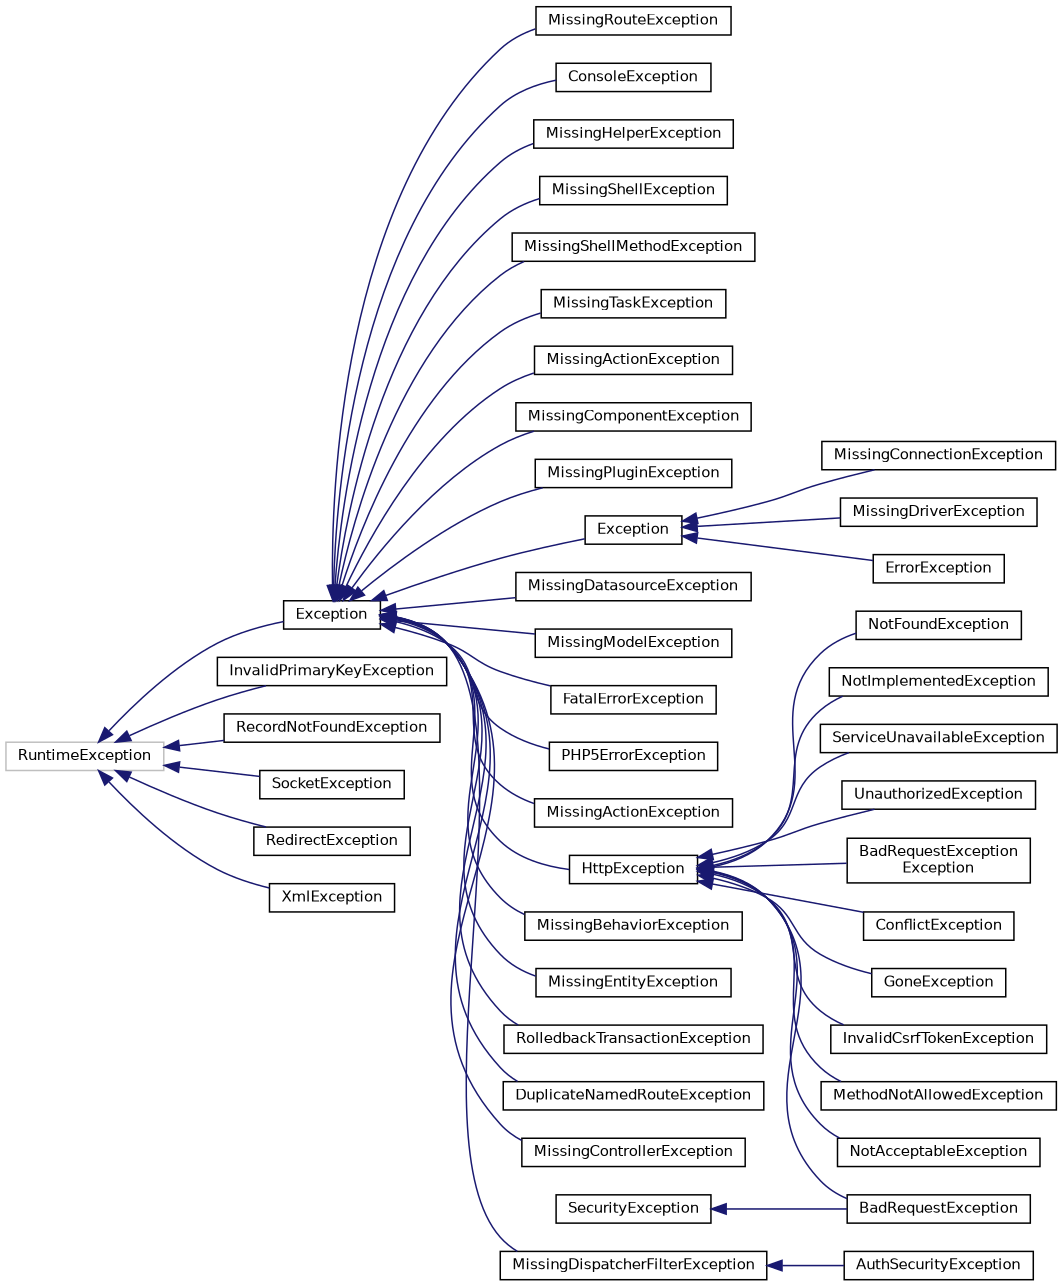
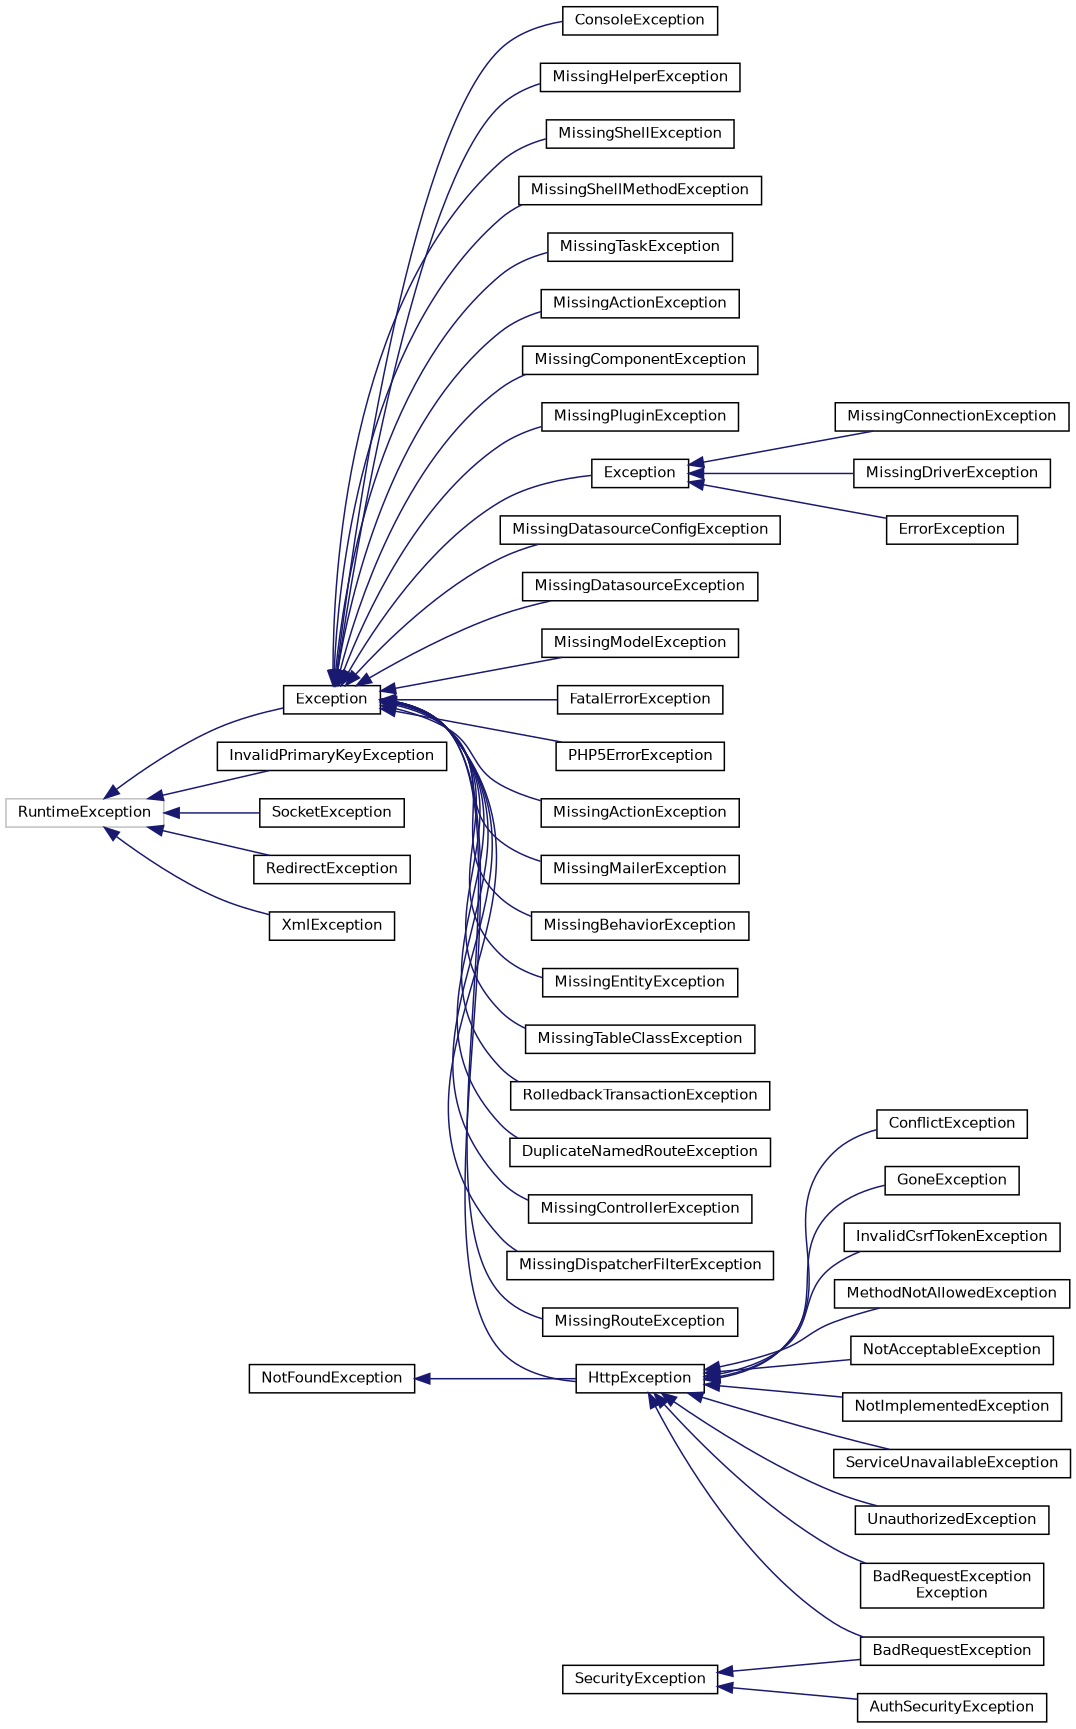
node "MissingDatasourceConfigException": added
edge "NotFoundException" -> "HttpException": reversed
node "RecordNotFoundException": removed
node "MissingMailerException": added
node "MissingTableClassException": added
edge "AuthSecurityException" -> "MissingDispatcherFilterException": now "AuthSecurityException" -> "SecurityException"
